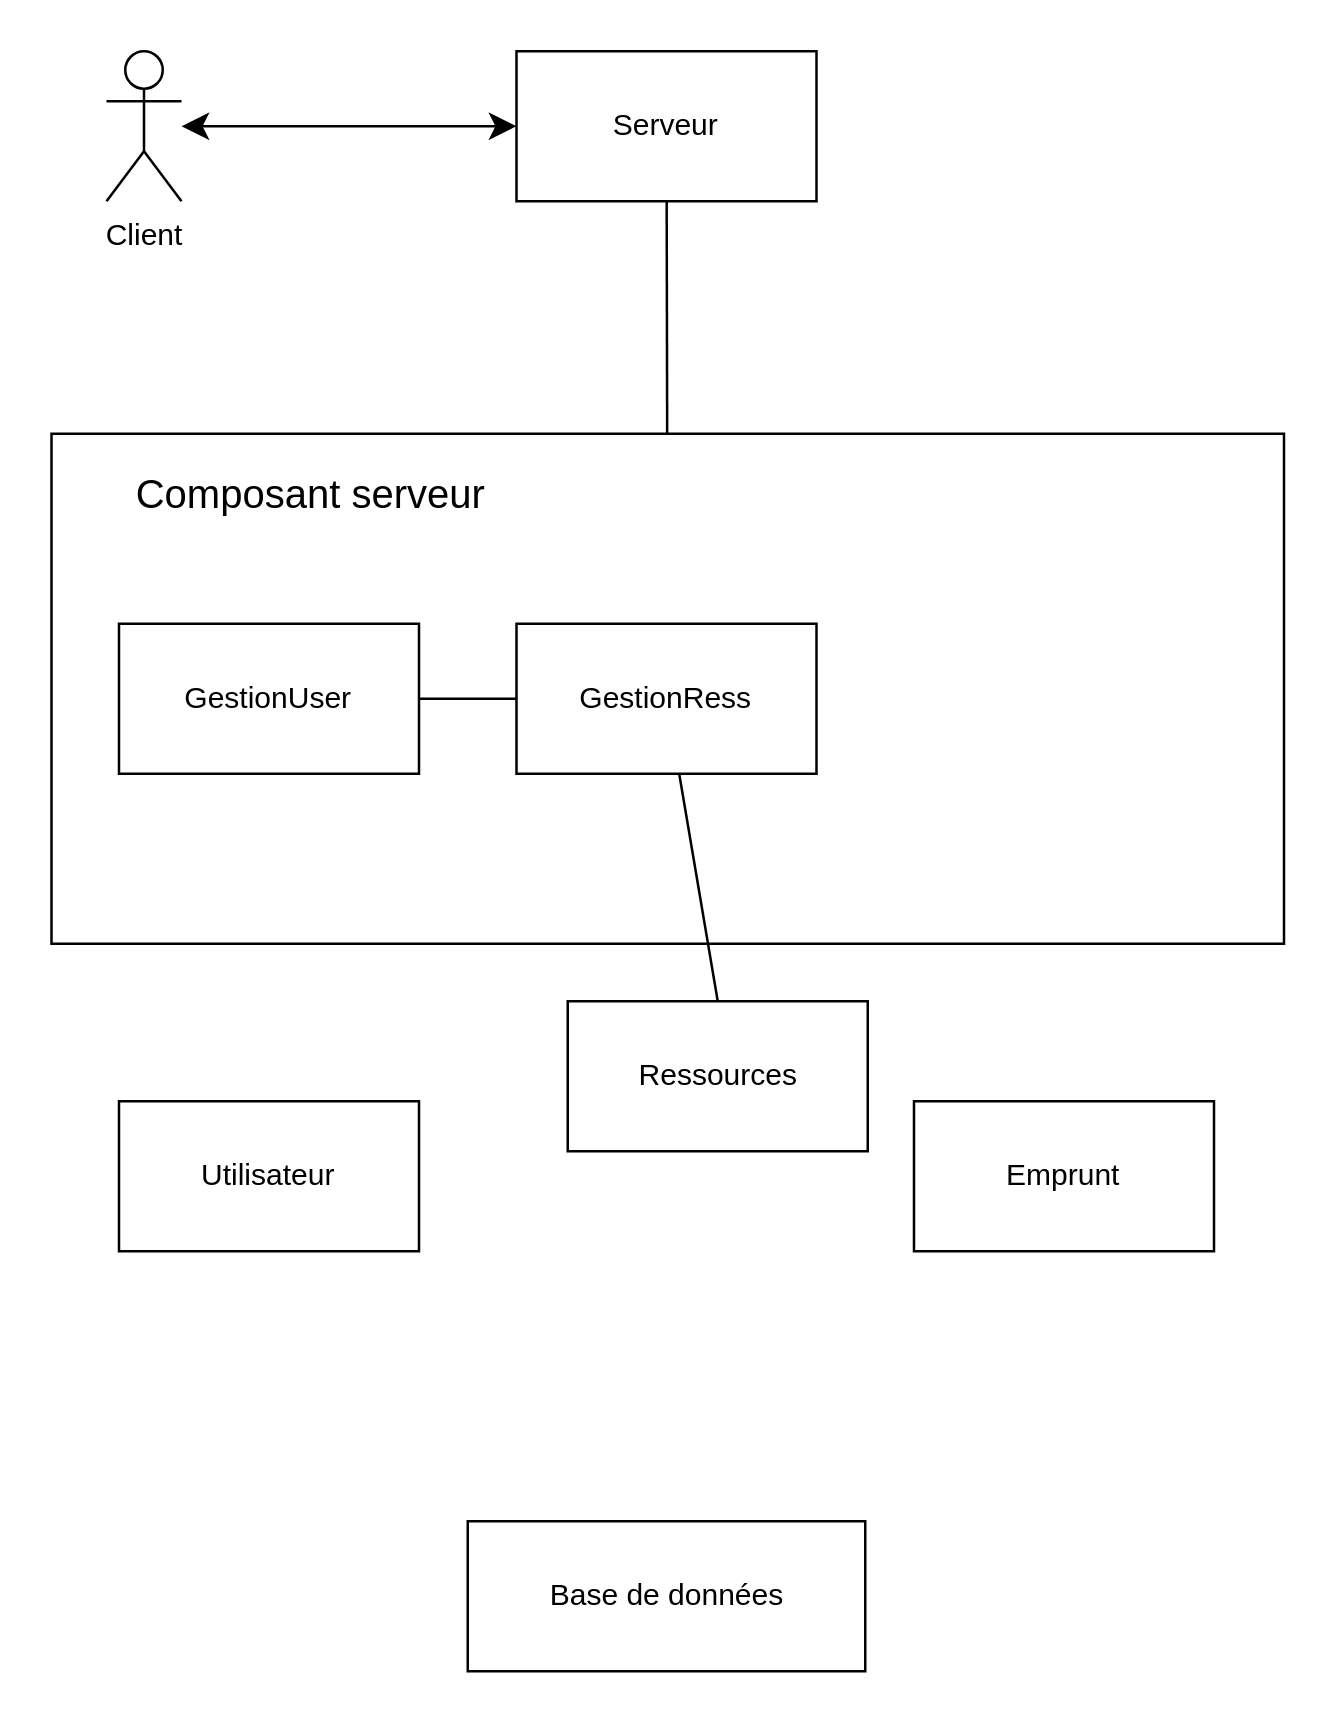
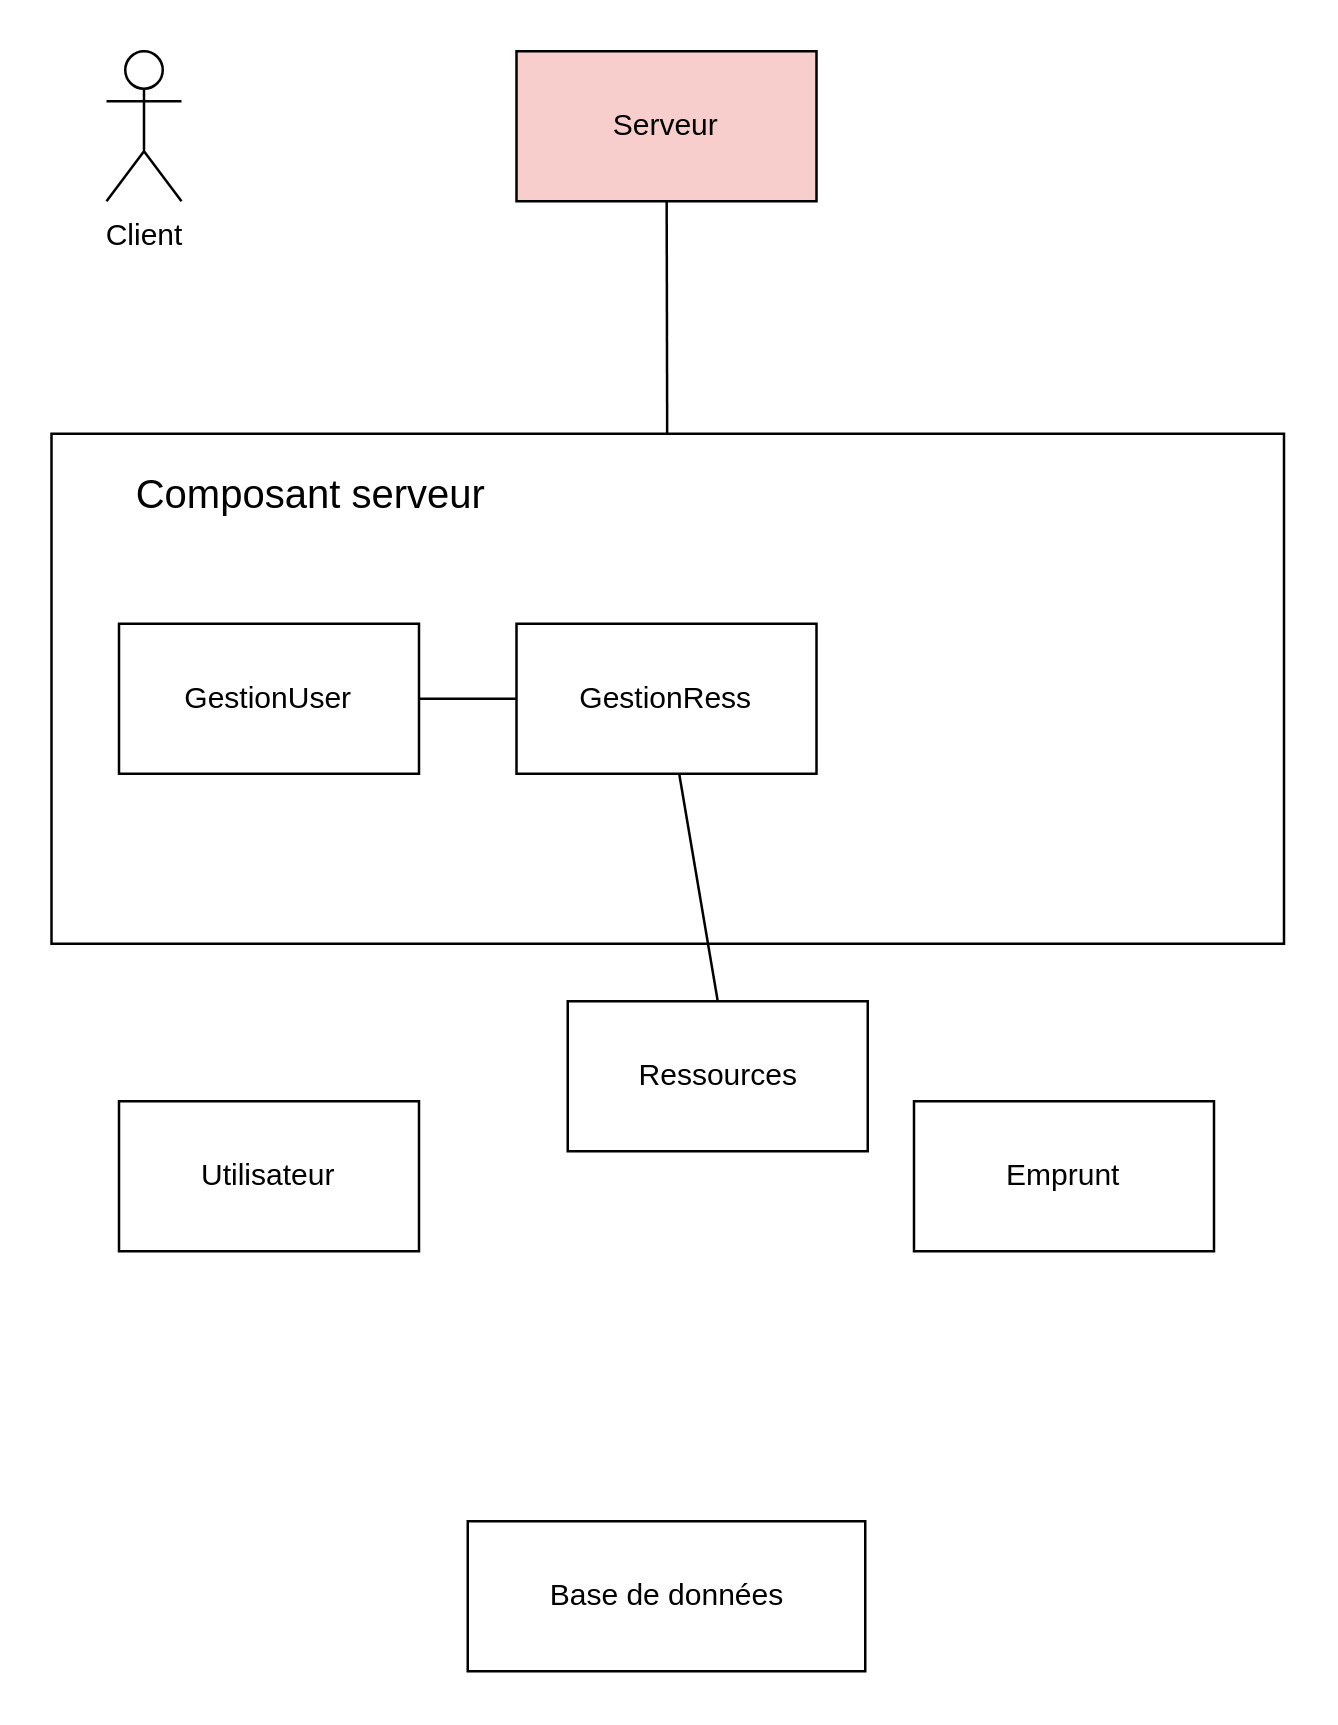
edge "Client" -- "Serveur": removed
node "Serveur": fillcolor #ffffff -> #f8cecc
